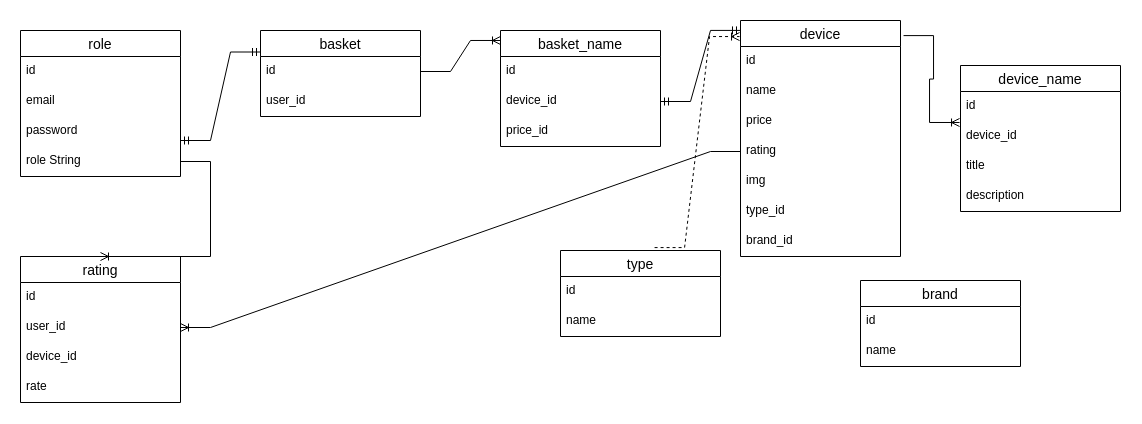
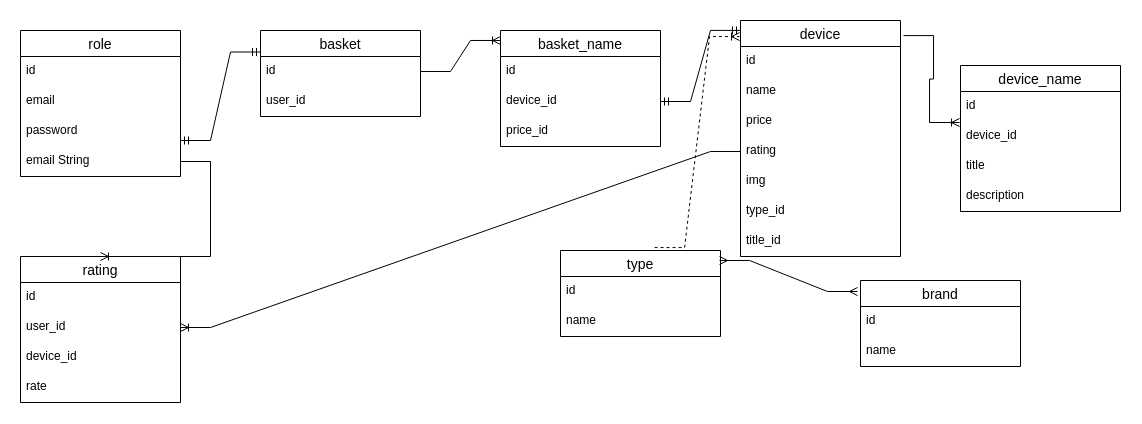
node "role String": label "role String" -> "email String"
node "brand_id": label "brand_id" -> "title_id"
edge "type" -- "brand": added
